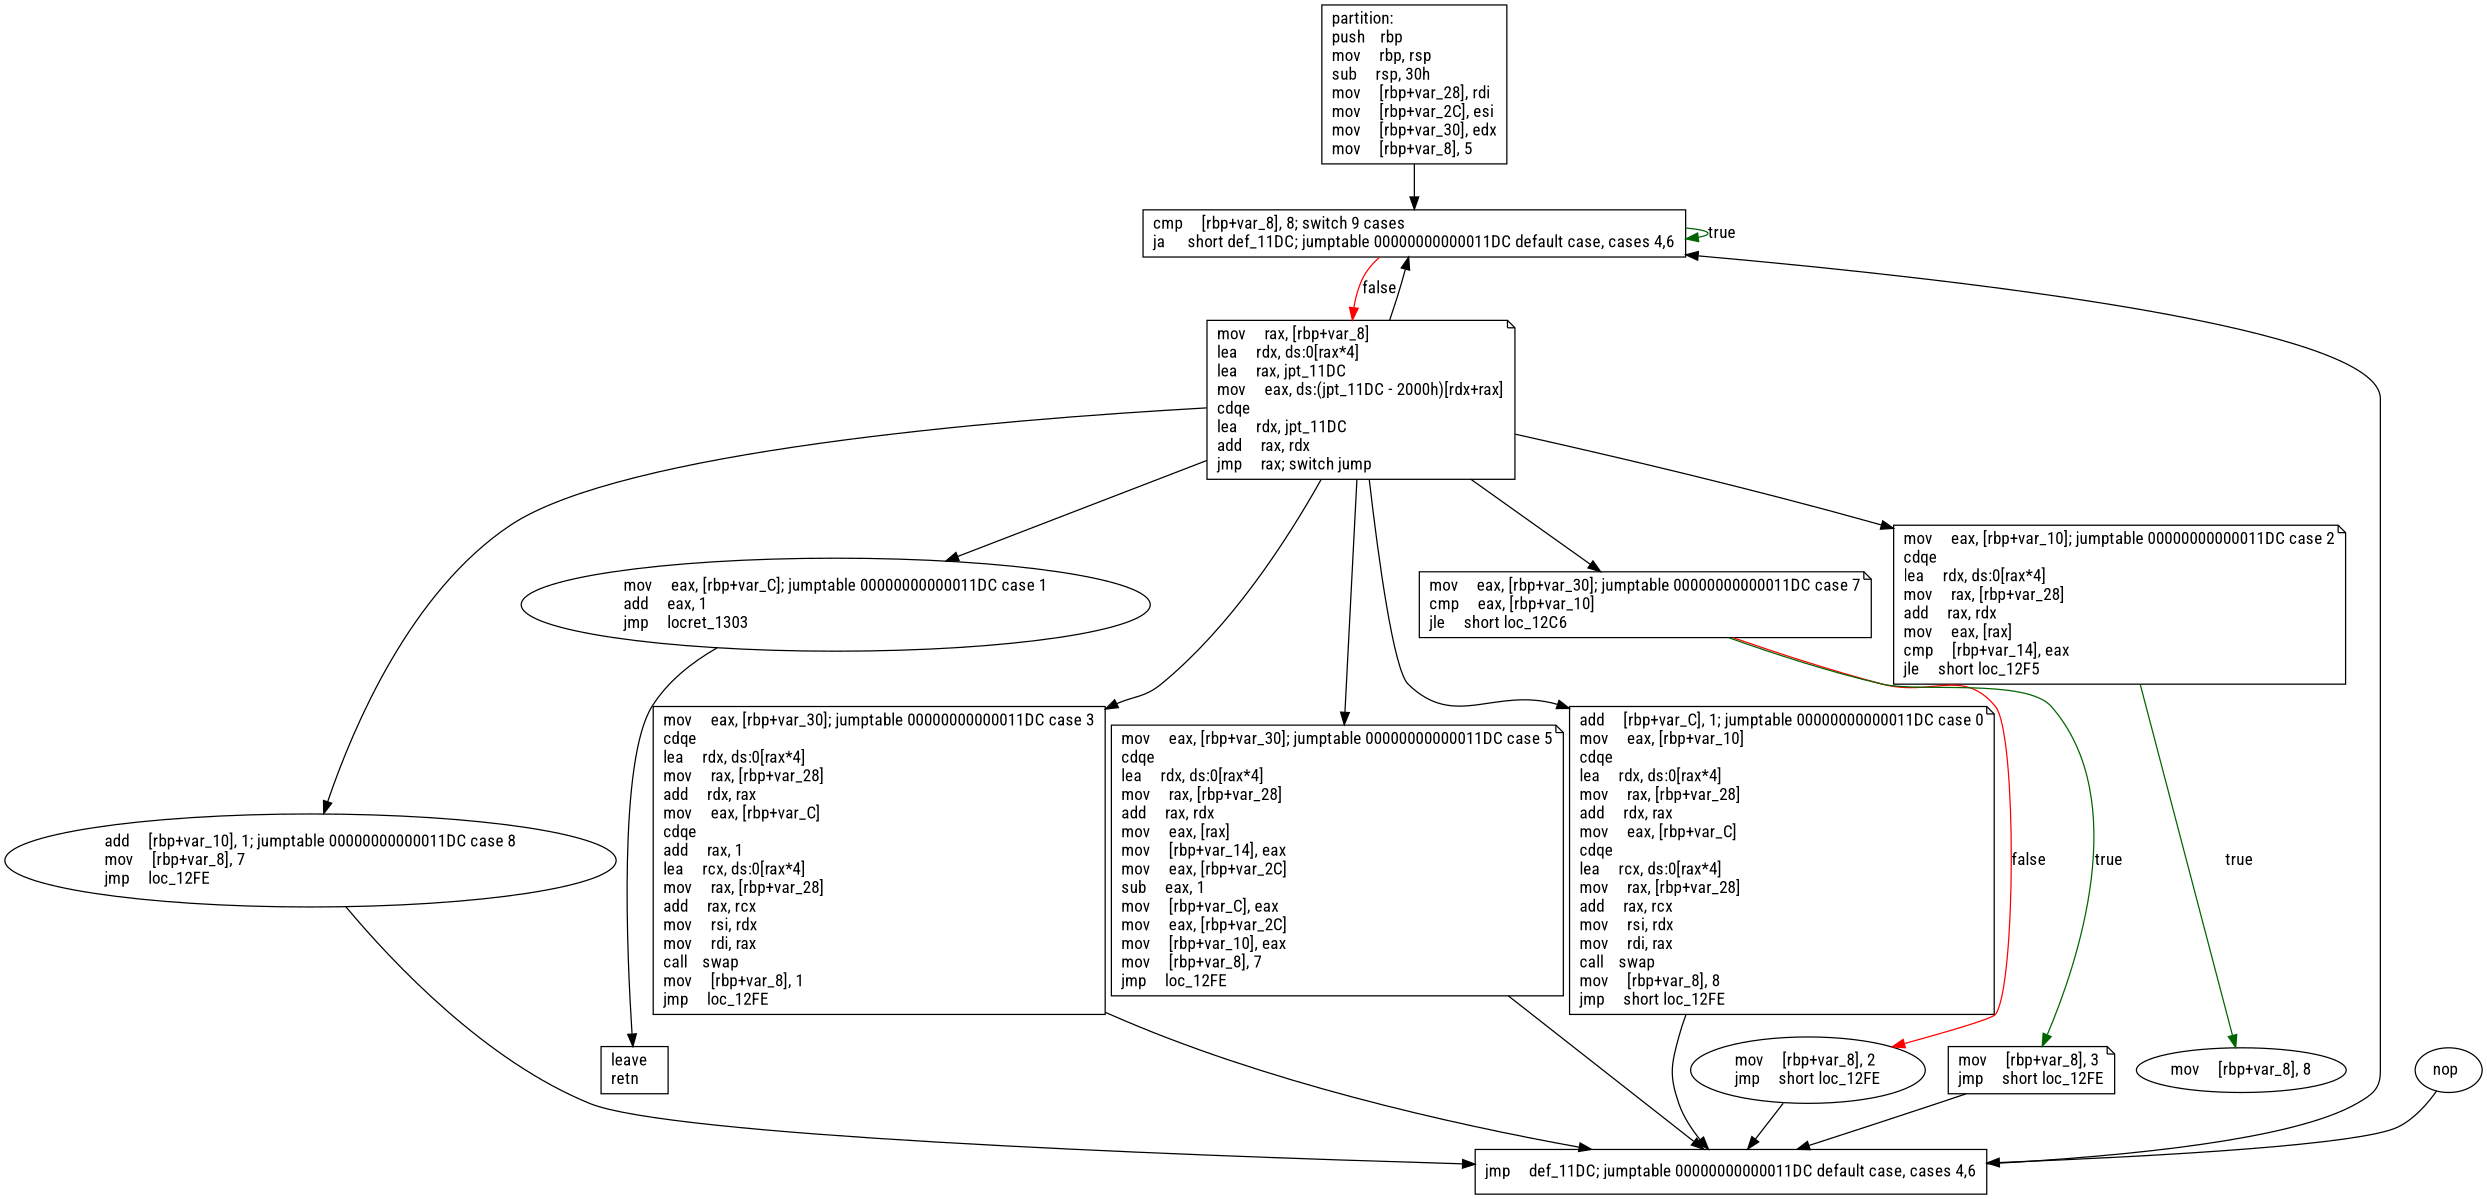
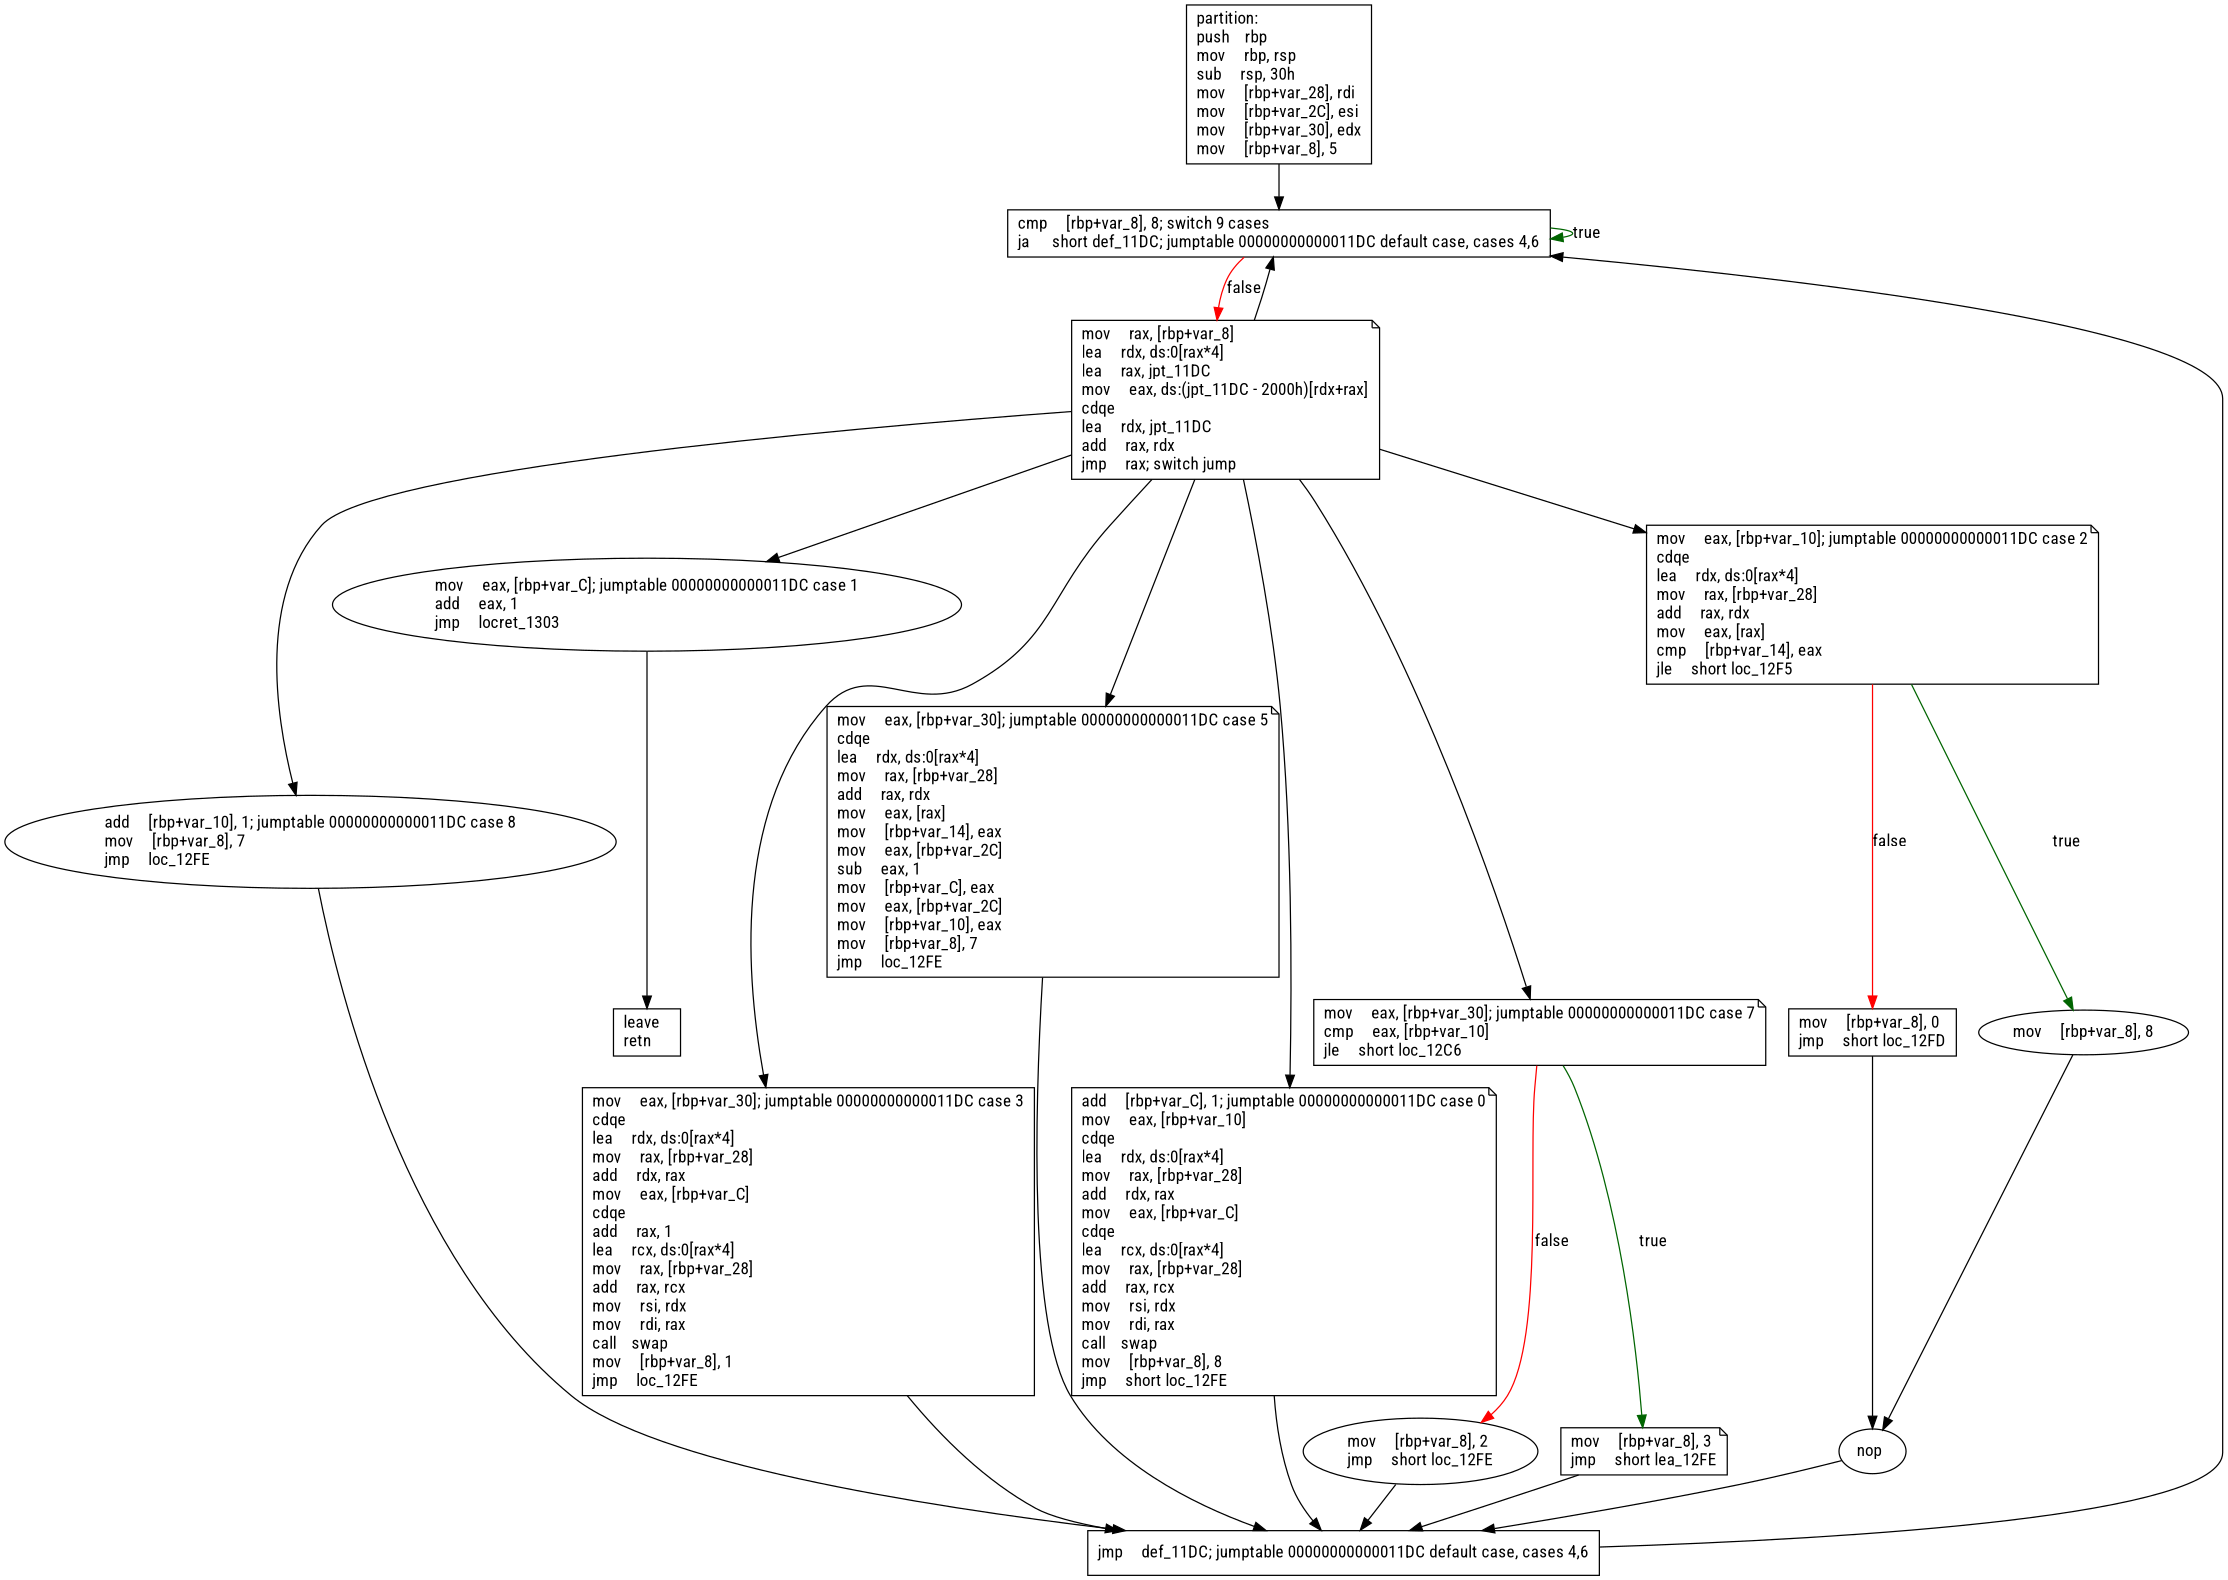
node "mov     [rbp+var_8], 0 jmp     short loc_12FD": added
node "mov     [rbp+var_8], 3 jmp     short loc_12FE": label "mov     [rbp+var_8], 3 jmp     short loc_12FE" -> "mov     [rbp+var_8], 3 jmp     short lea_12FE"
edge "mov     [rbp+var_8], 8" -> "nop": added
